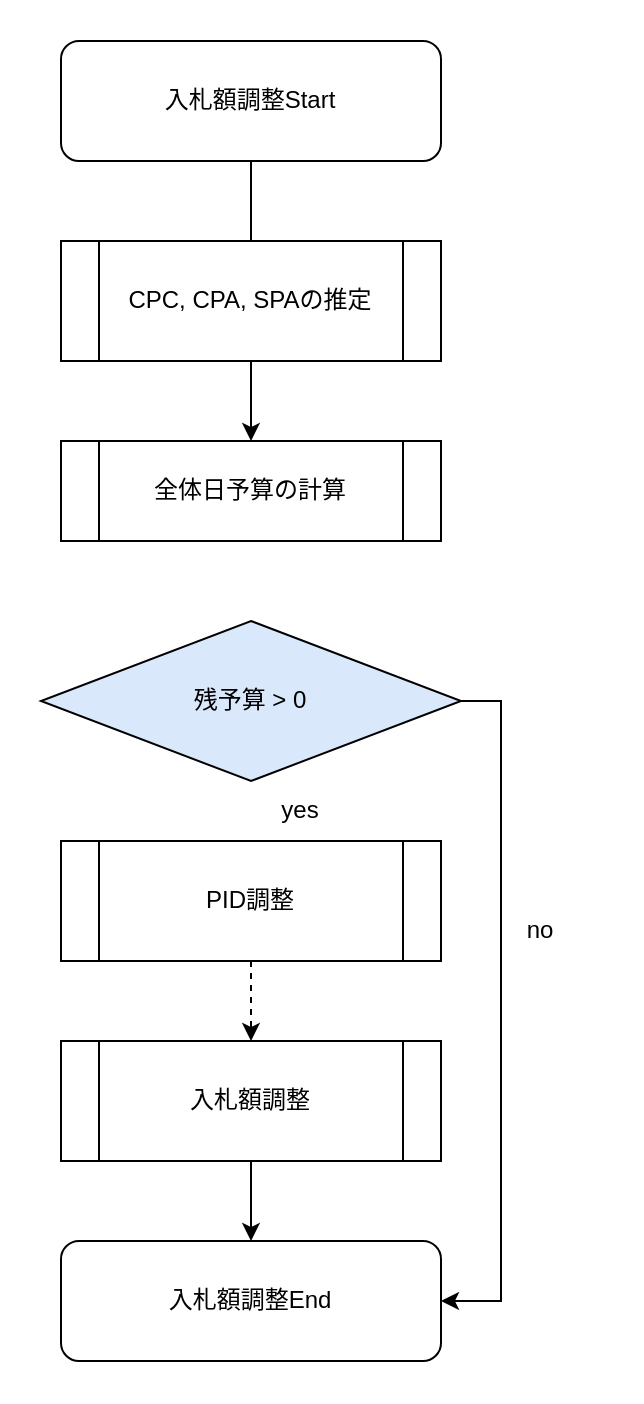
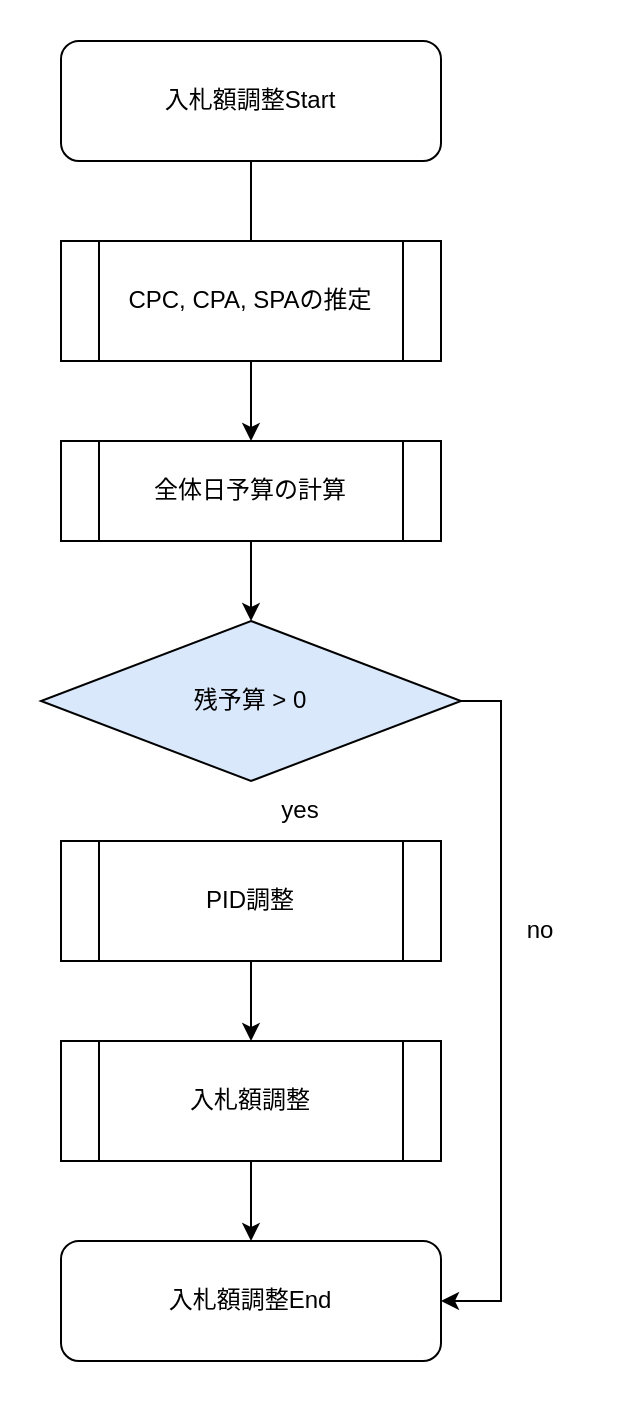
edge "全体日予算の計算" -> "残予算 > 0": added
edge "PID調整" -> "入札額調整": style dashed -> solid
